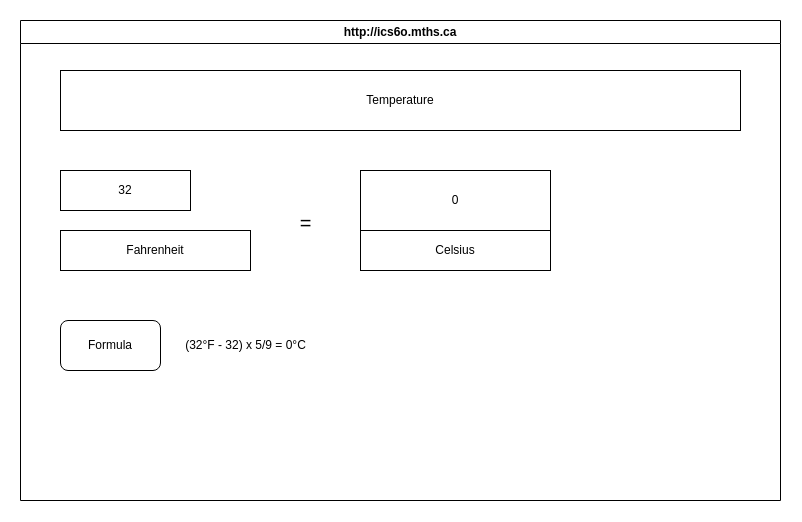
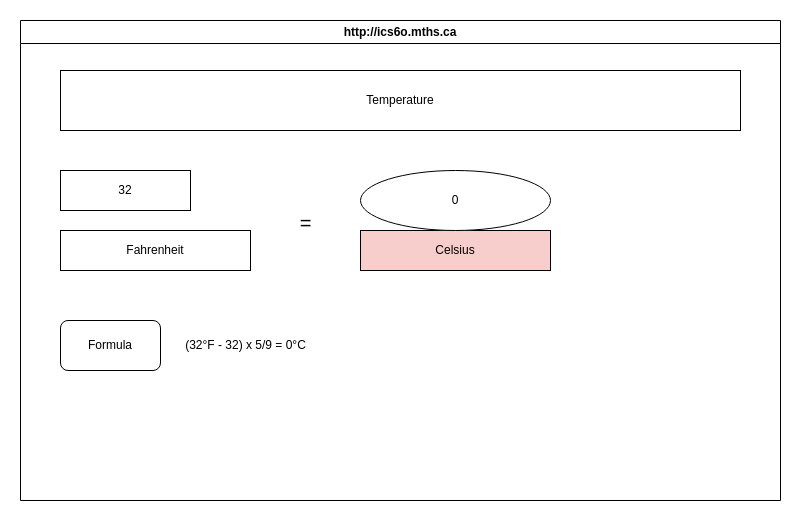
node "0": shape rectangle -> ellipse
node "Celsius": fillcolor #ffffff -> #f8cecc
